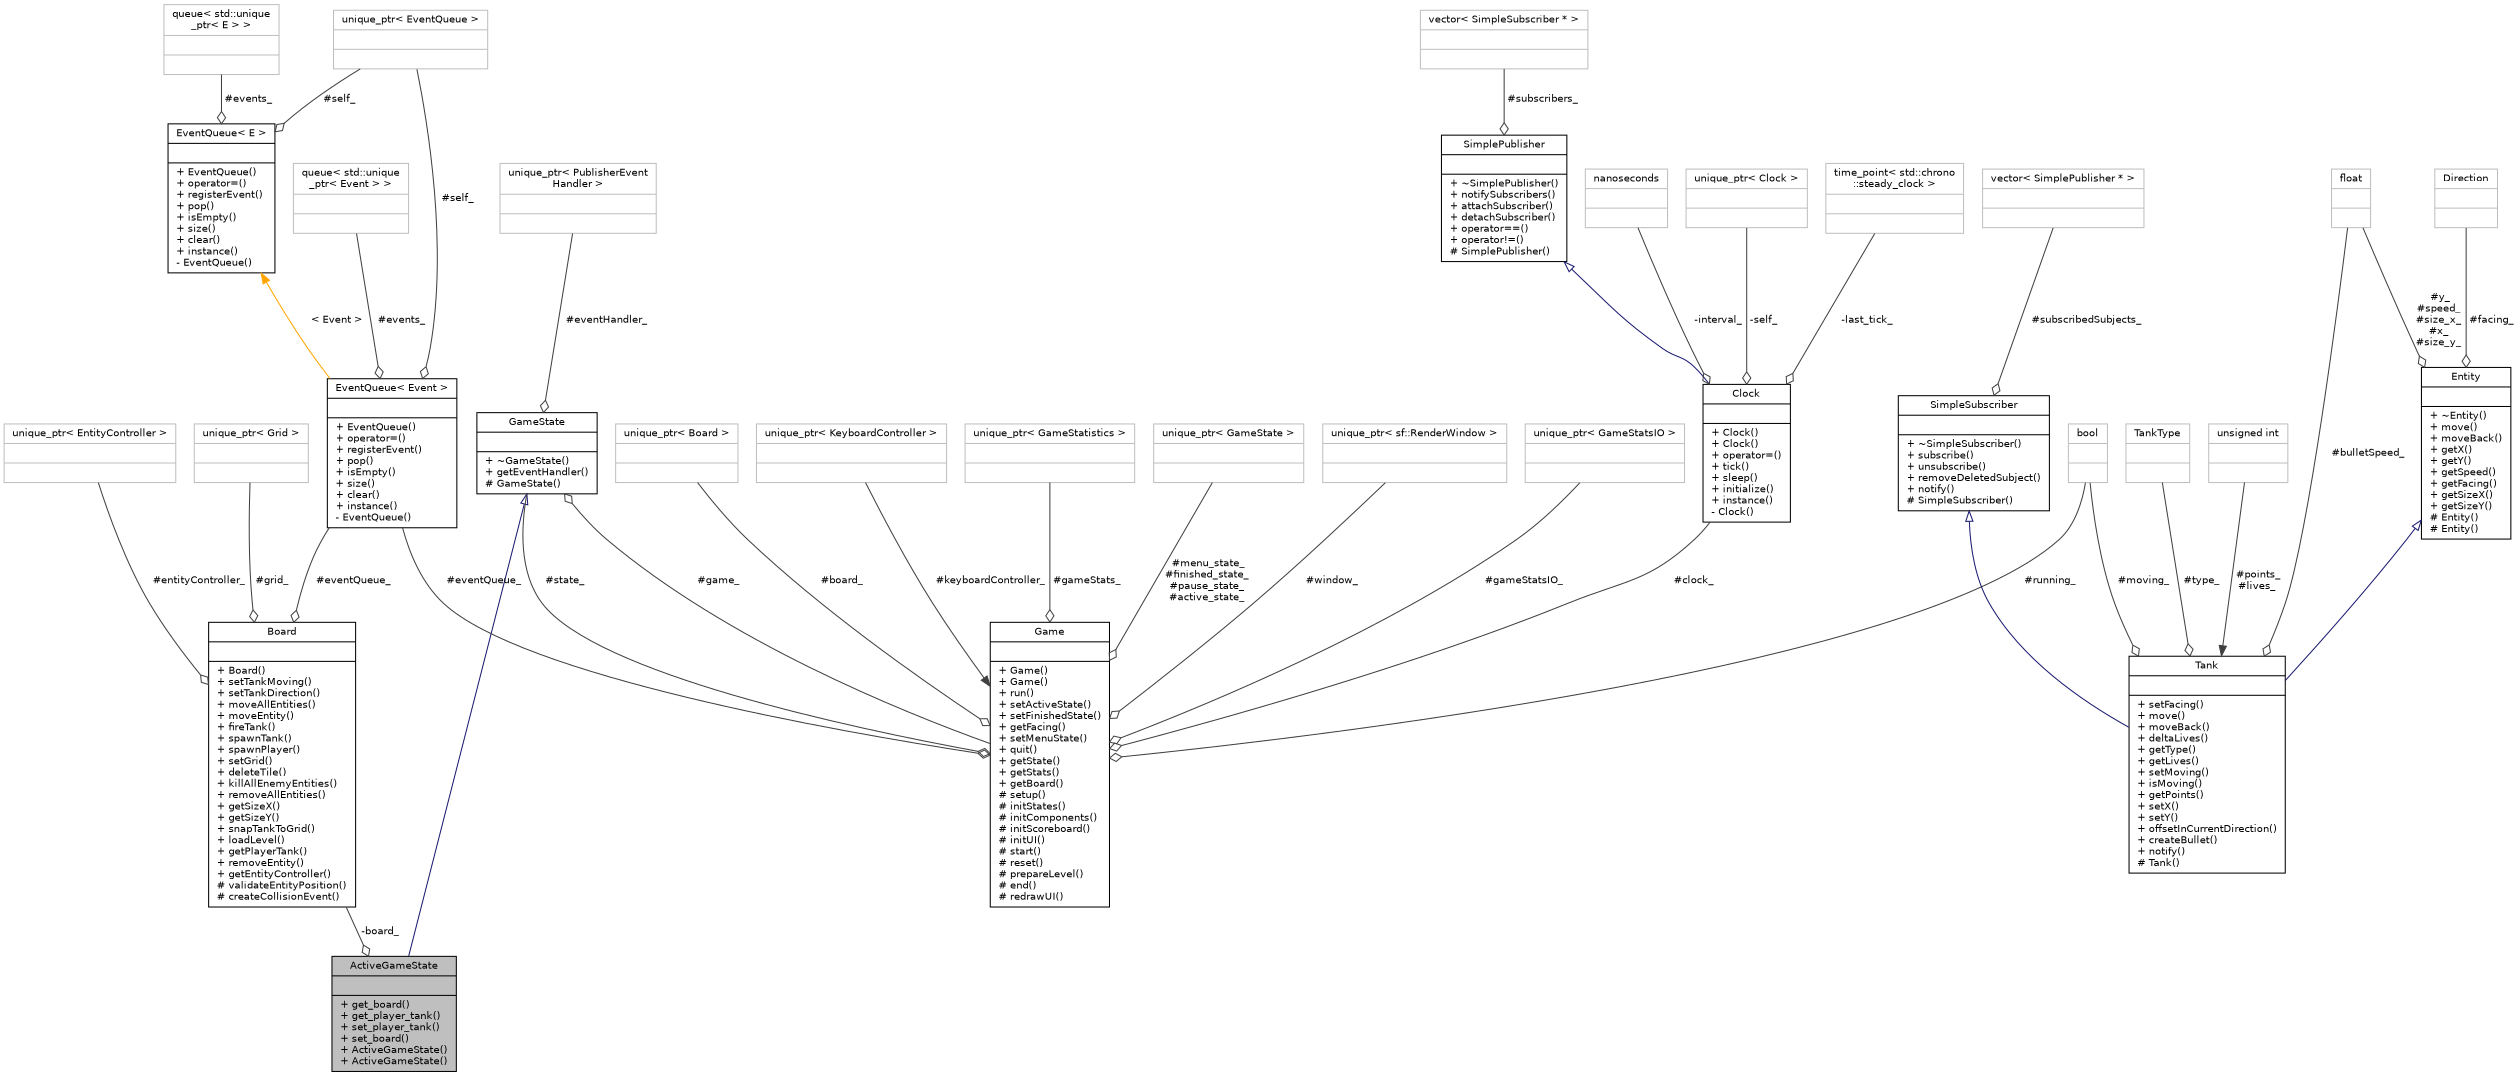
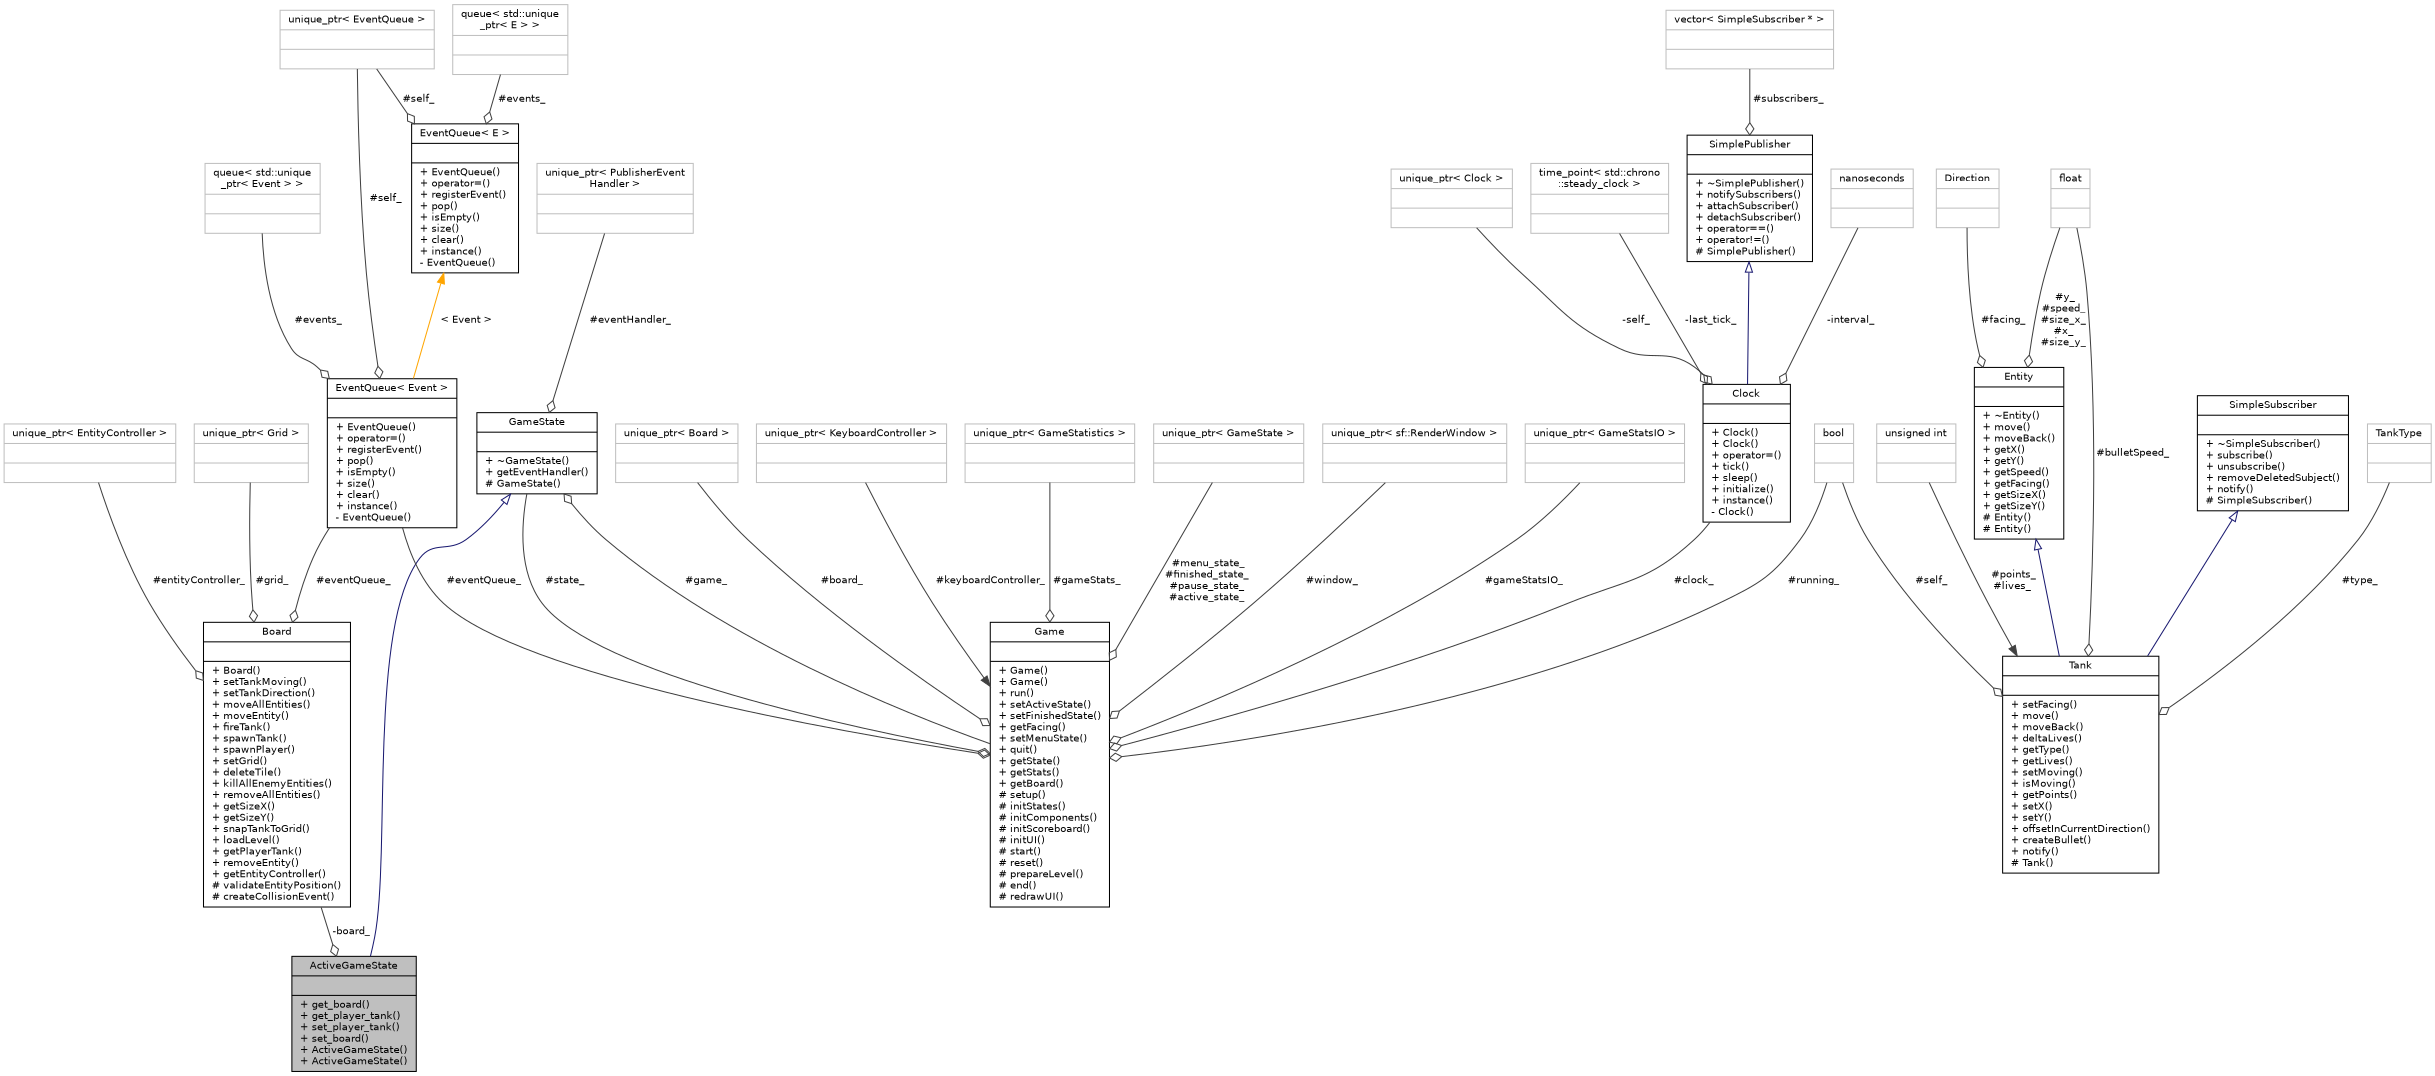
node "vector< SimplePublisher * >": removed
edge "bool" -> "Tank": label " #moving_" -> " #self_"
